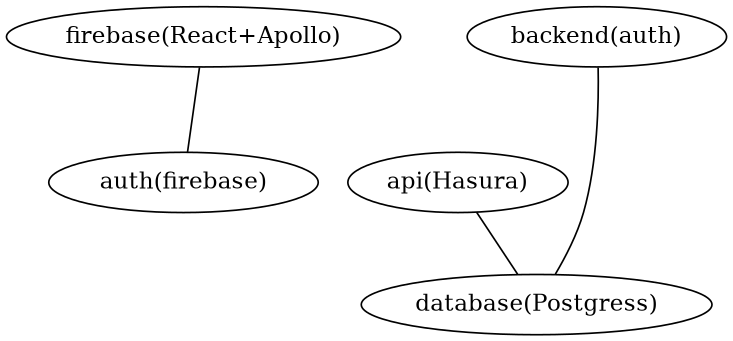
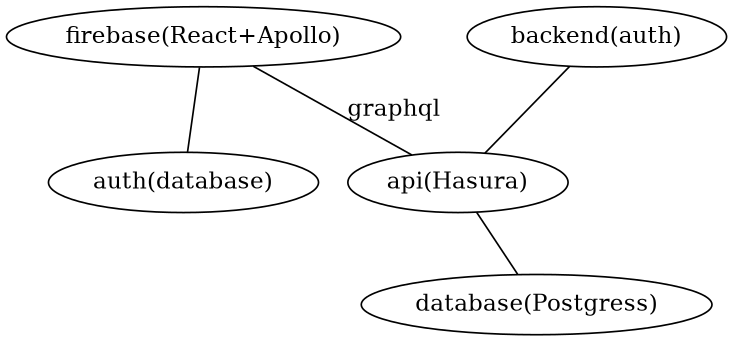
edge "firebase(React+Apollo)" -- "api(Hasura)": added, label "graphql"
edge "backend(auth)" -- "database(Postgress)": now "backend(auth)" -- "api(Hasura)"
node "auth(firebase)": label "auth(firebase)" -> "auth(database)"
